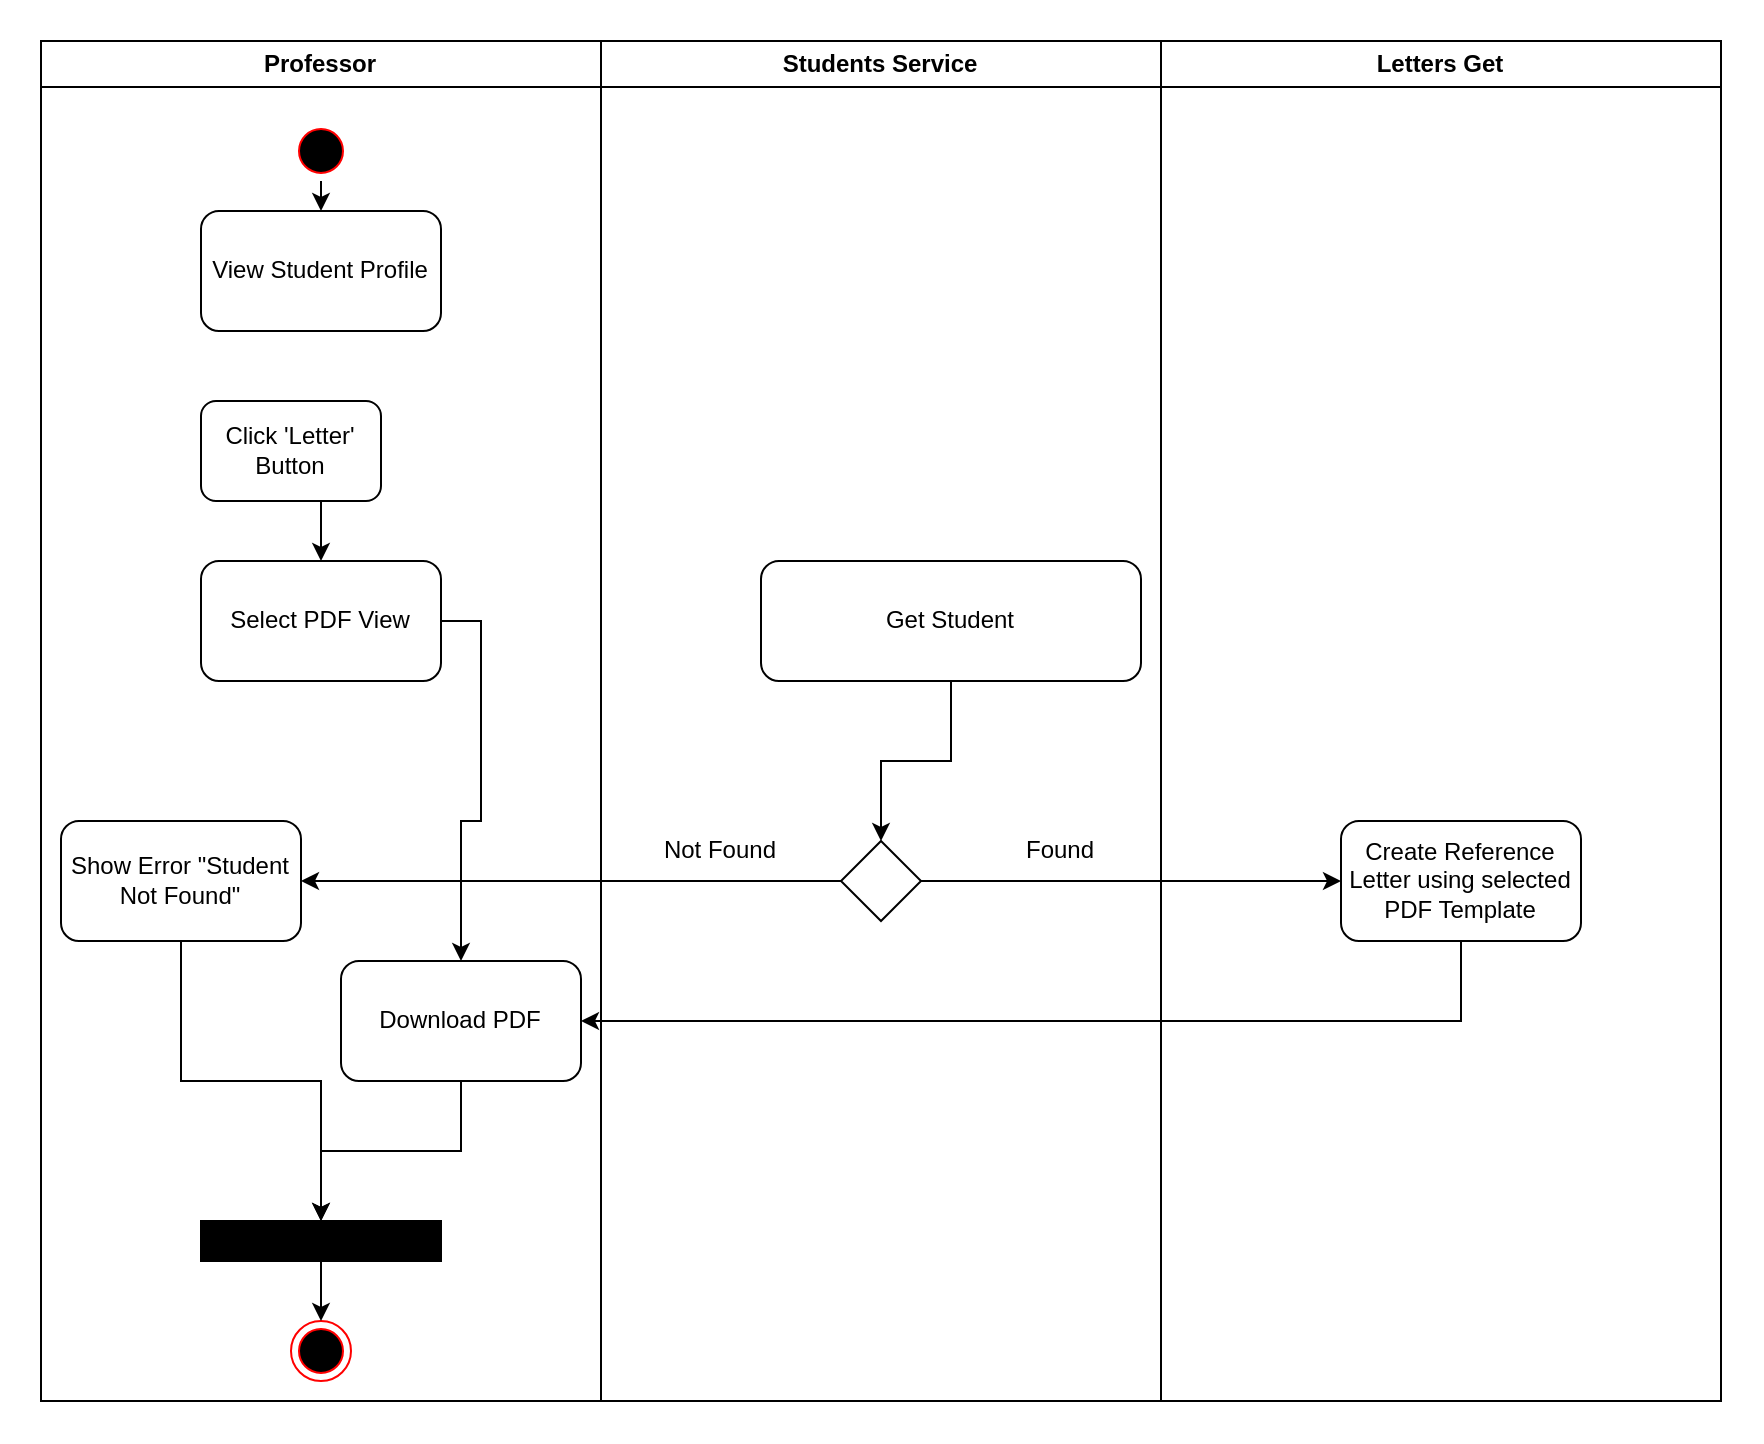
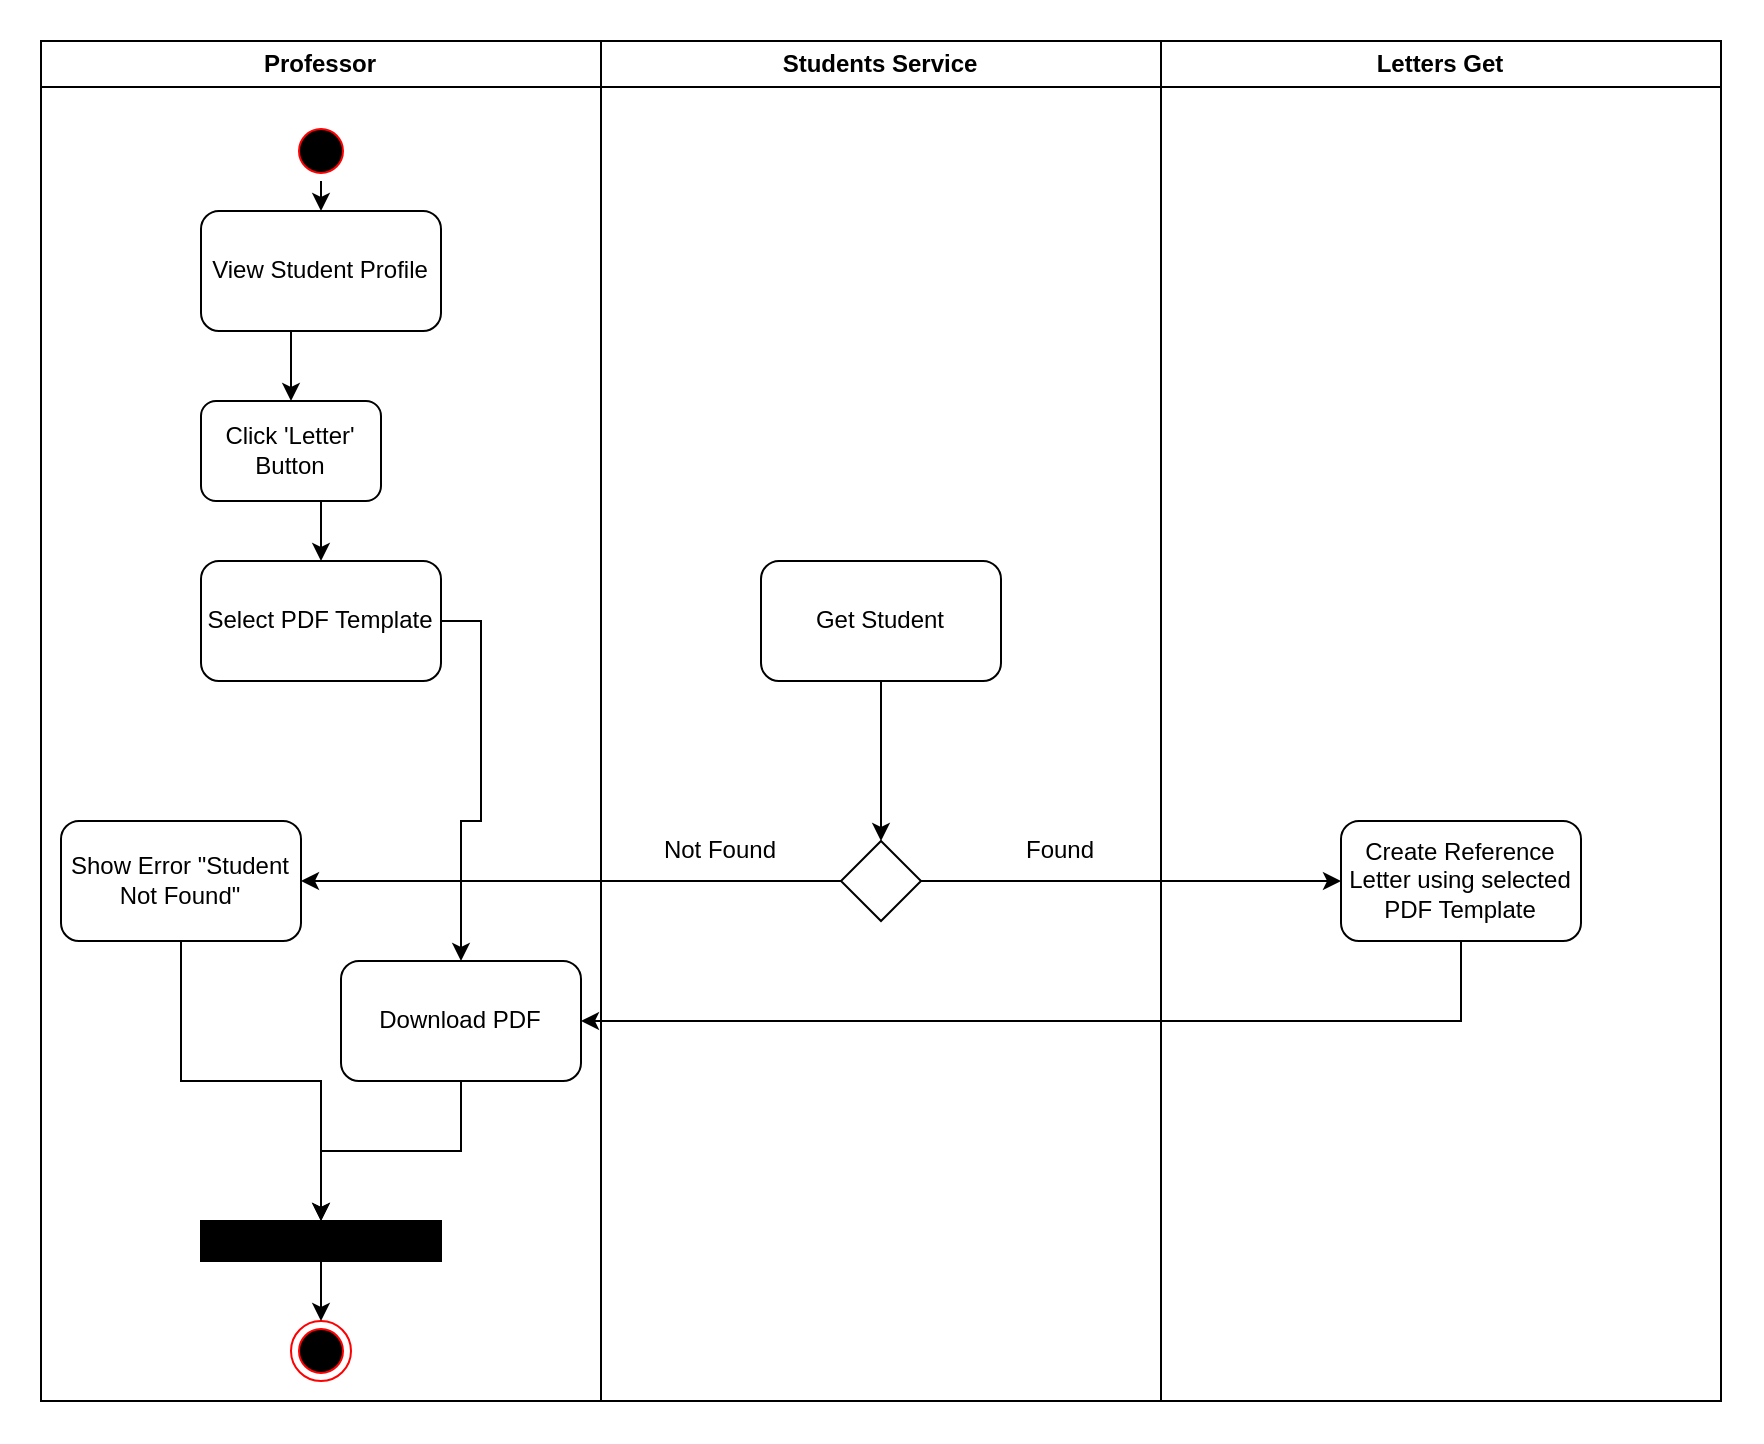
edge "View Student Profile" -> "Click 'Letter' Button": added
node "Select PDF View": label "Select PDF View" -> "Select PDF Template"
node "Get Student": size 380x120 -> 240x120
